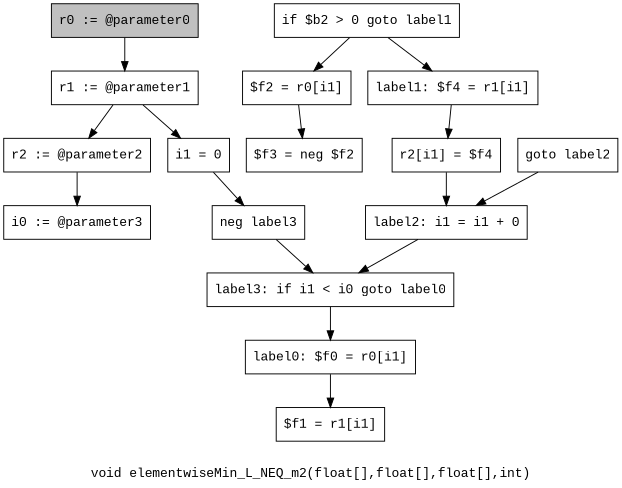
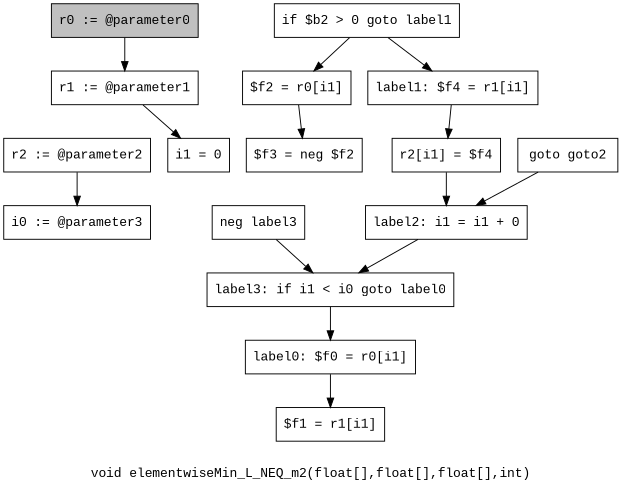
edge "r1 := @parameter1" -> "r2 := @parameter2": removed
node "goto label2": label "goto label2" -> "goto goto2"
edge "i1 = 0" -> "neg label3": removed
